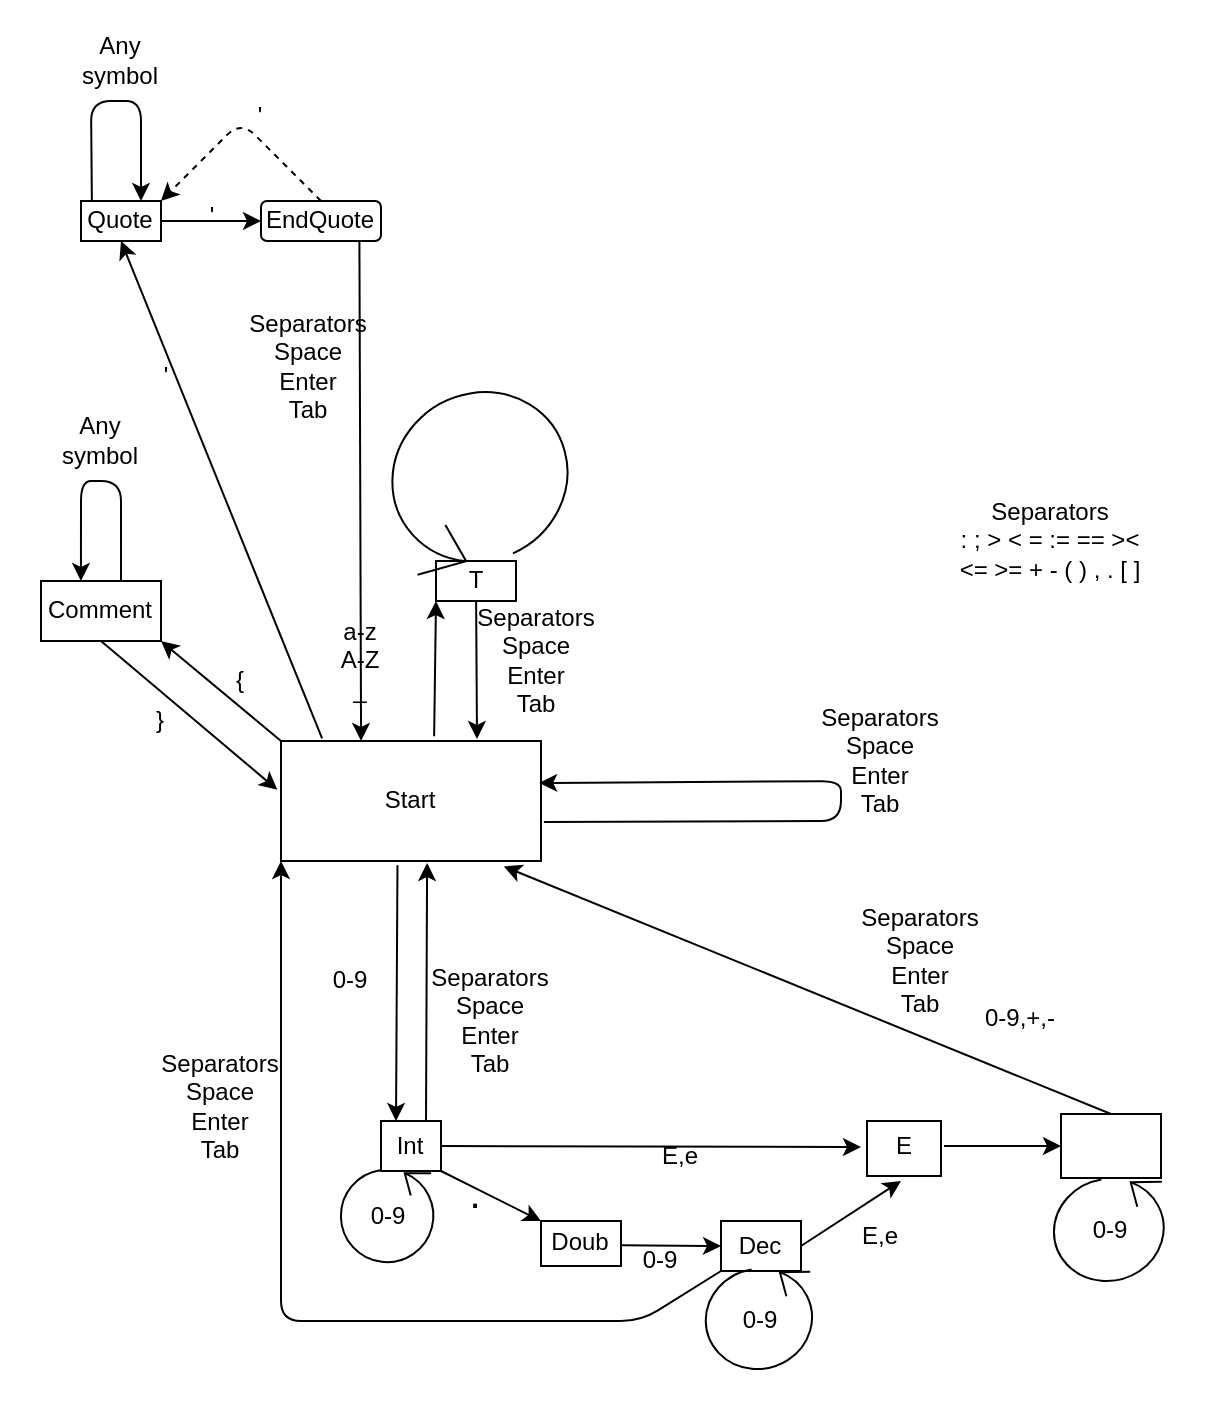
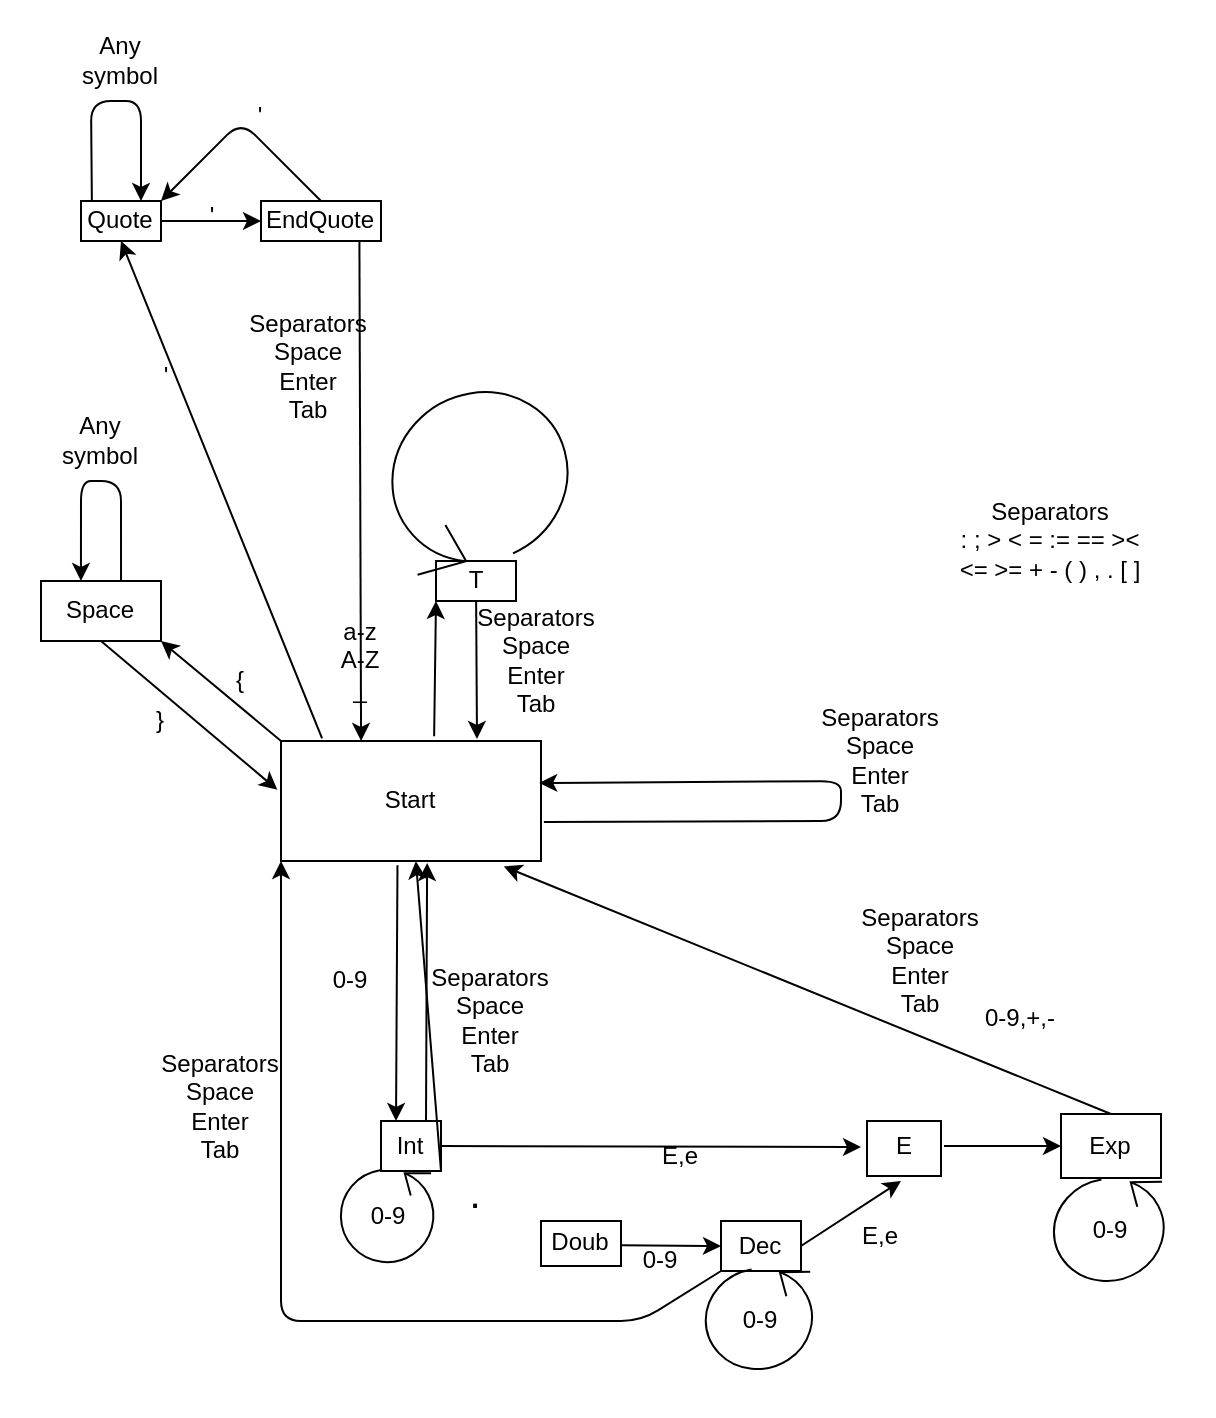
edge "EndQuote" -> "Quote": style dashed -> solid
node "EndQuote": shape rounded rectangle -> rectangle
node "Comment": label "Comment" -> "Space"
node "Exp": added
edge "Int" -> "Doub": now "Int" -> "Start"
